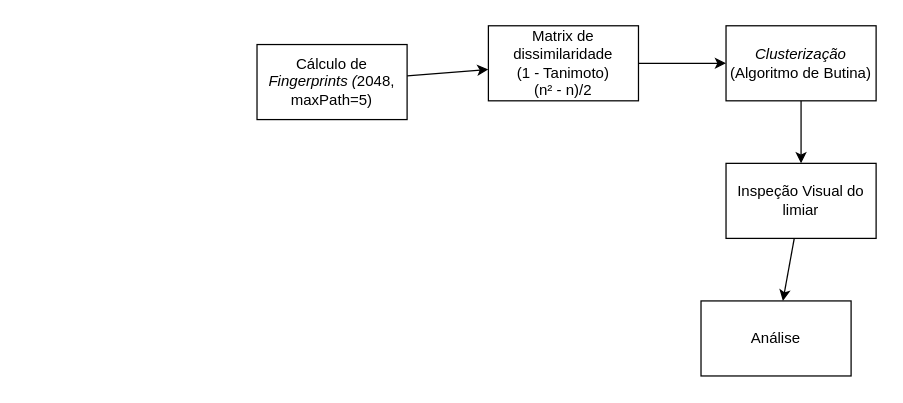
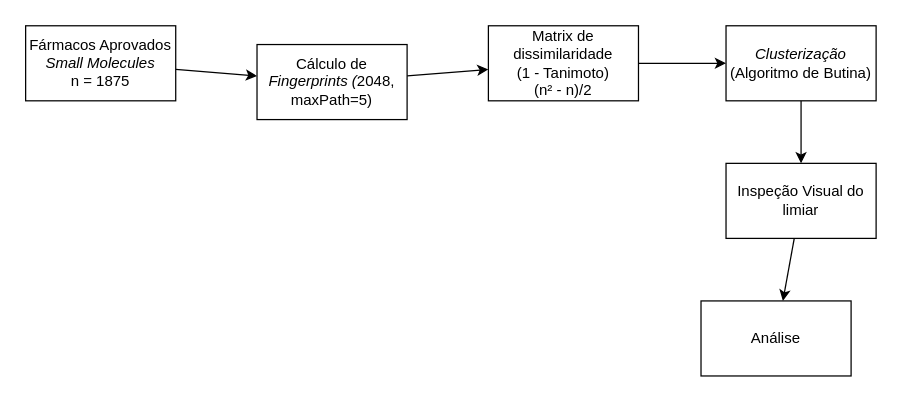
node "Fármacos Aprovados Small Molecules n = 1875": added
edge "Fármacos Aprovados Small Molecules n = 1875" -> "Cálculo de Fingerprints (2048, maxPath=5)": added
